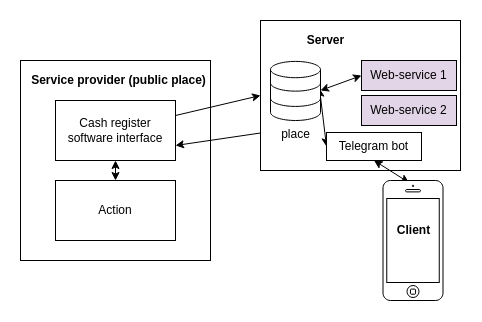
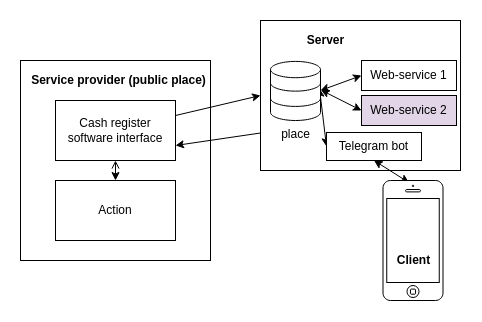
node "Web-service 1": fillcolor #e1d5e7 -> #ffffff
edge "place" -- "Web-service 2": added
edge "Сash register software interface" -- "Action": arrowhead classic -> open
node "Client": moved (413, 231) -> (413, 261)
